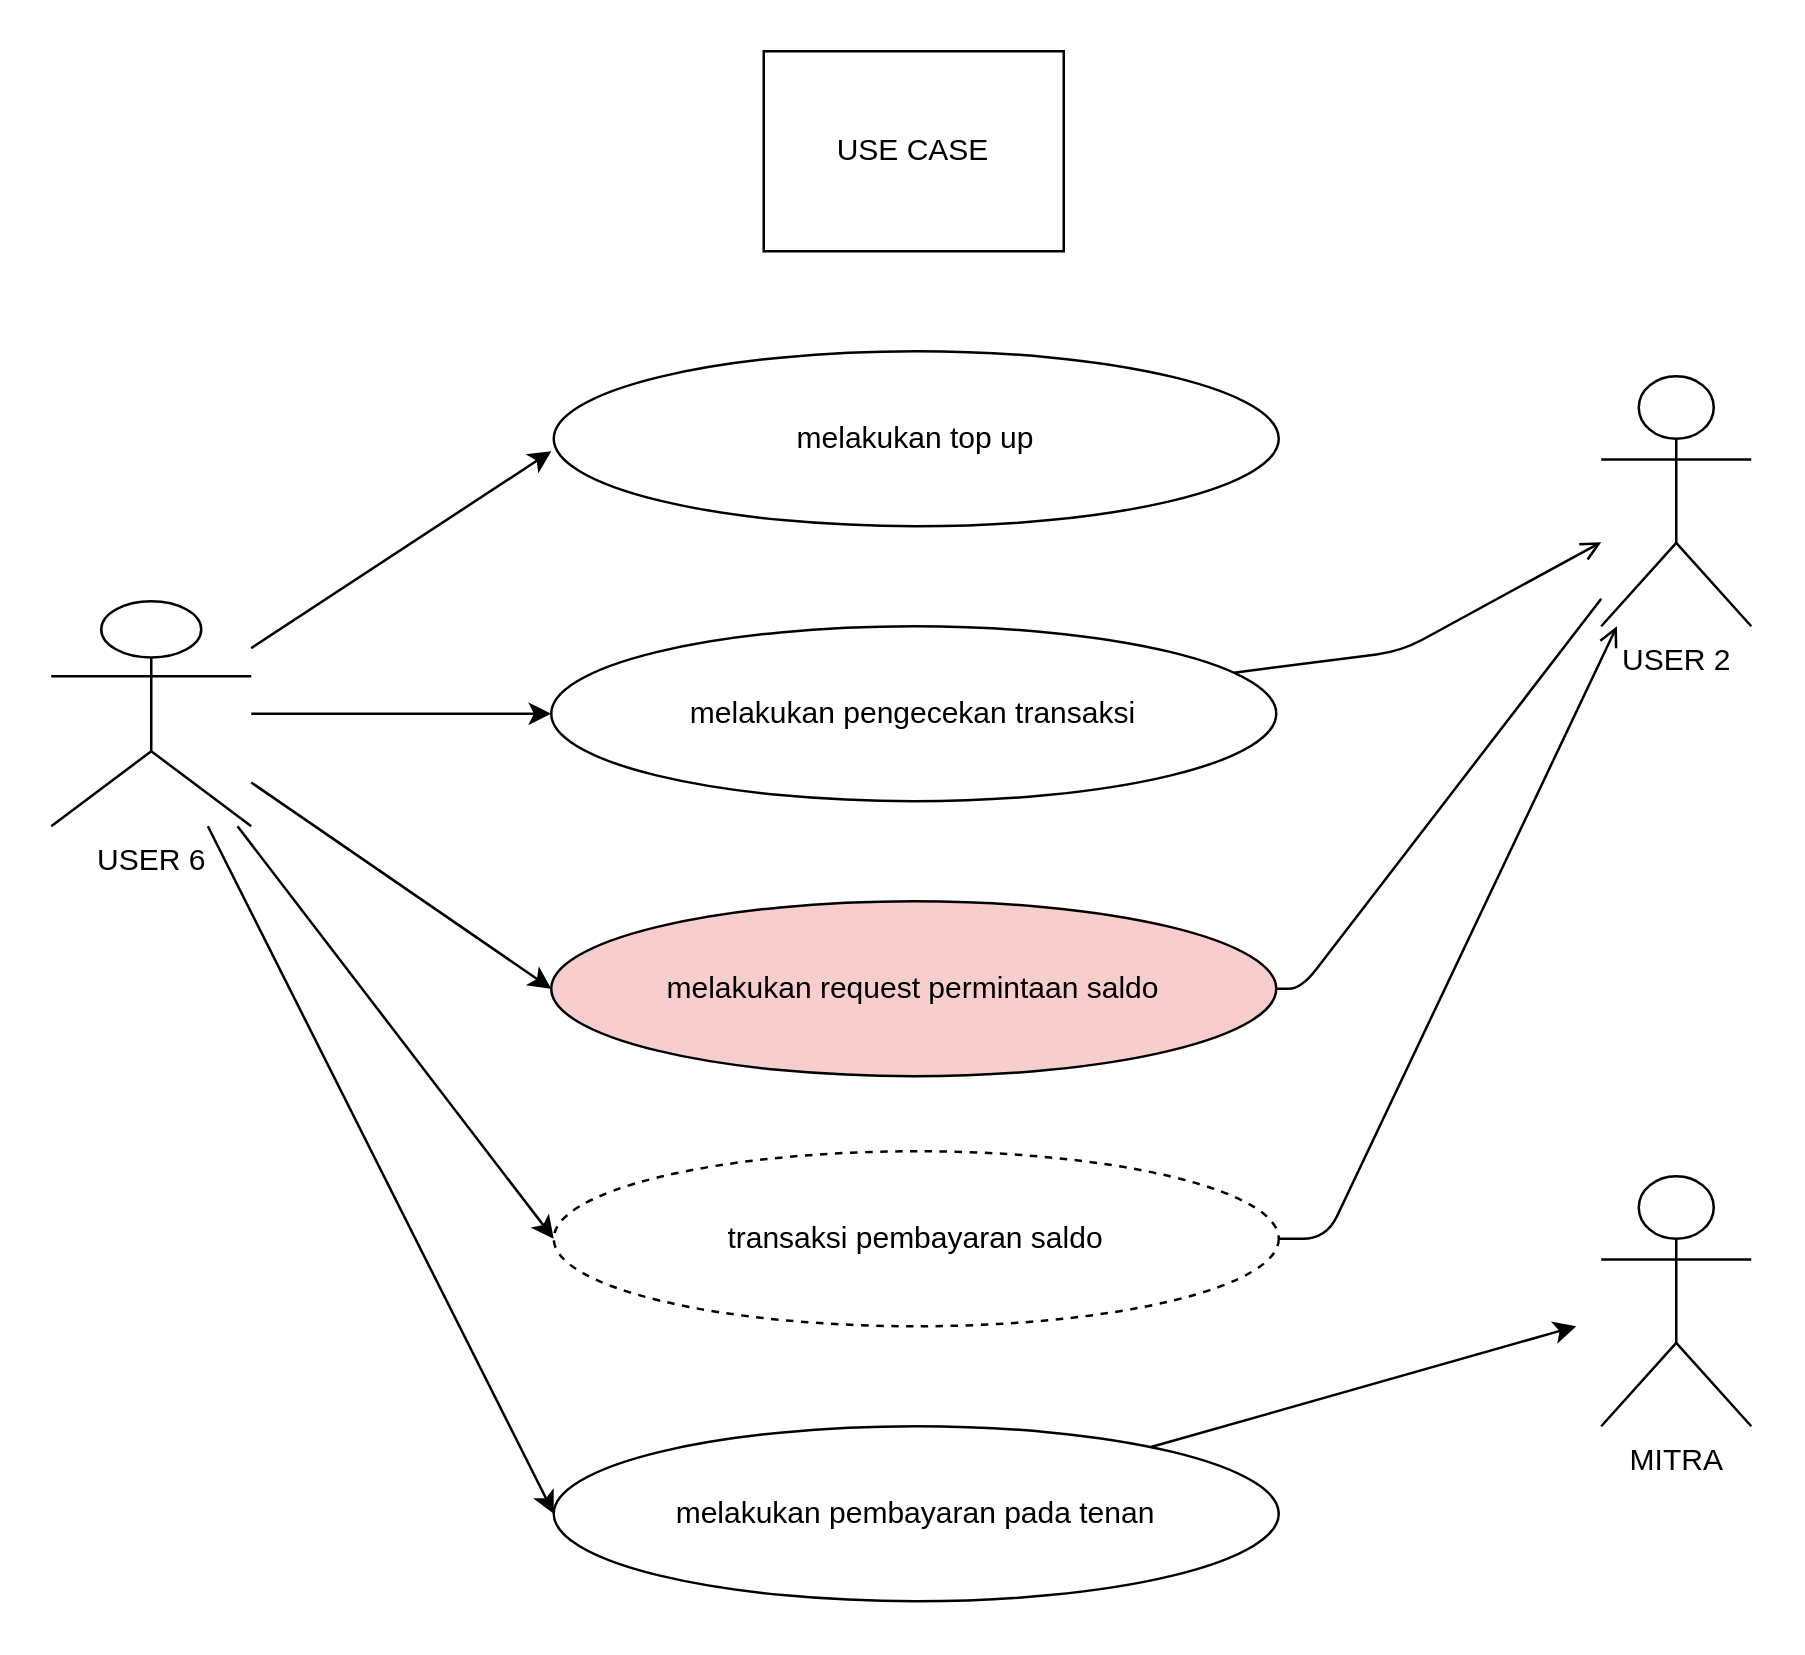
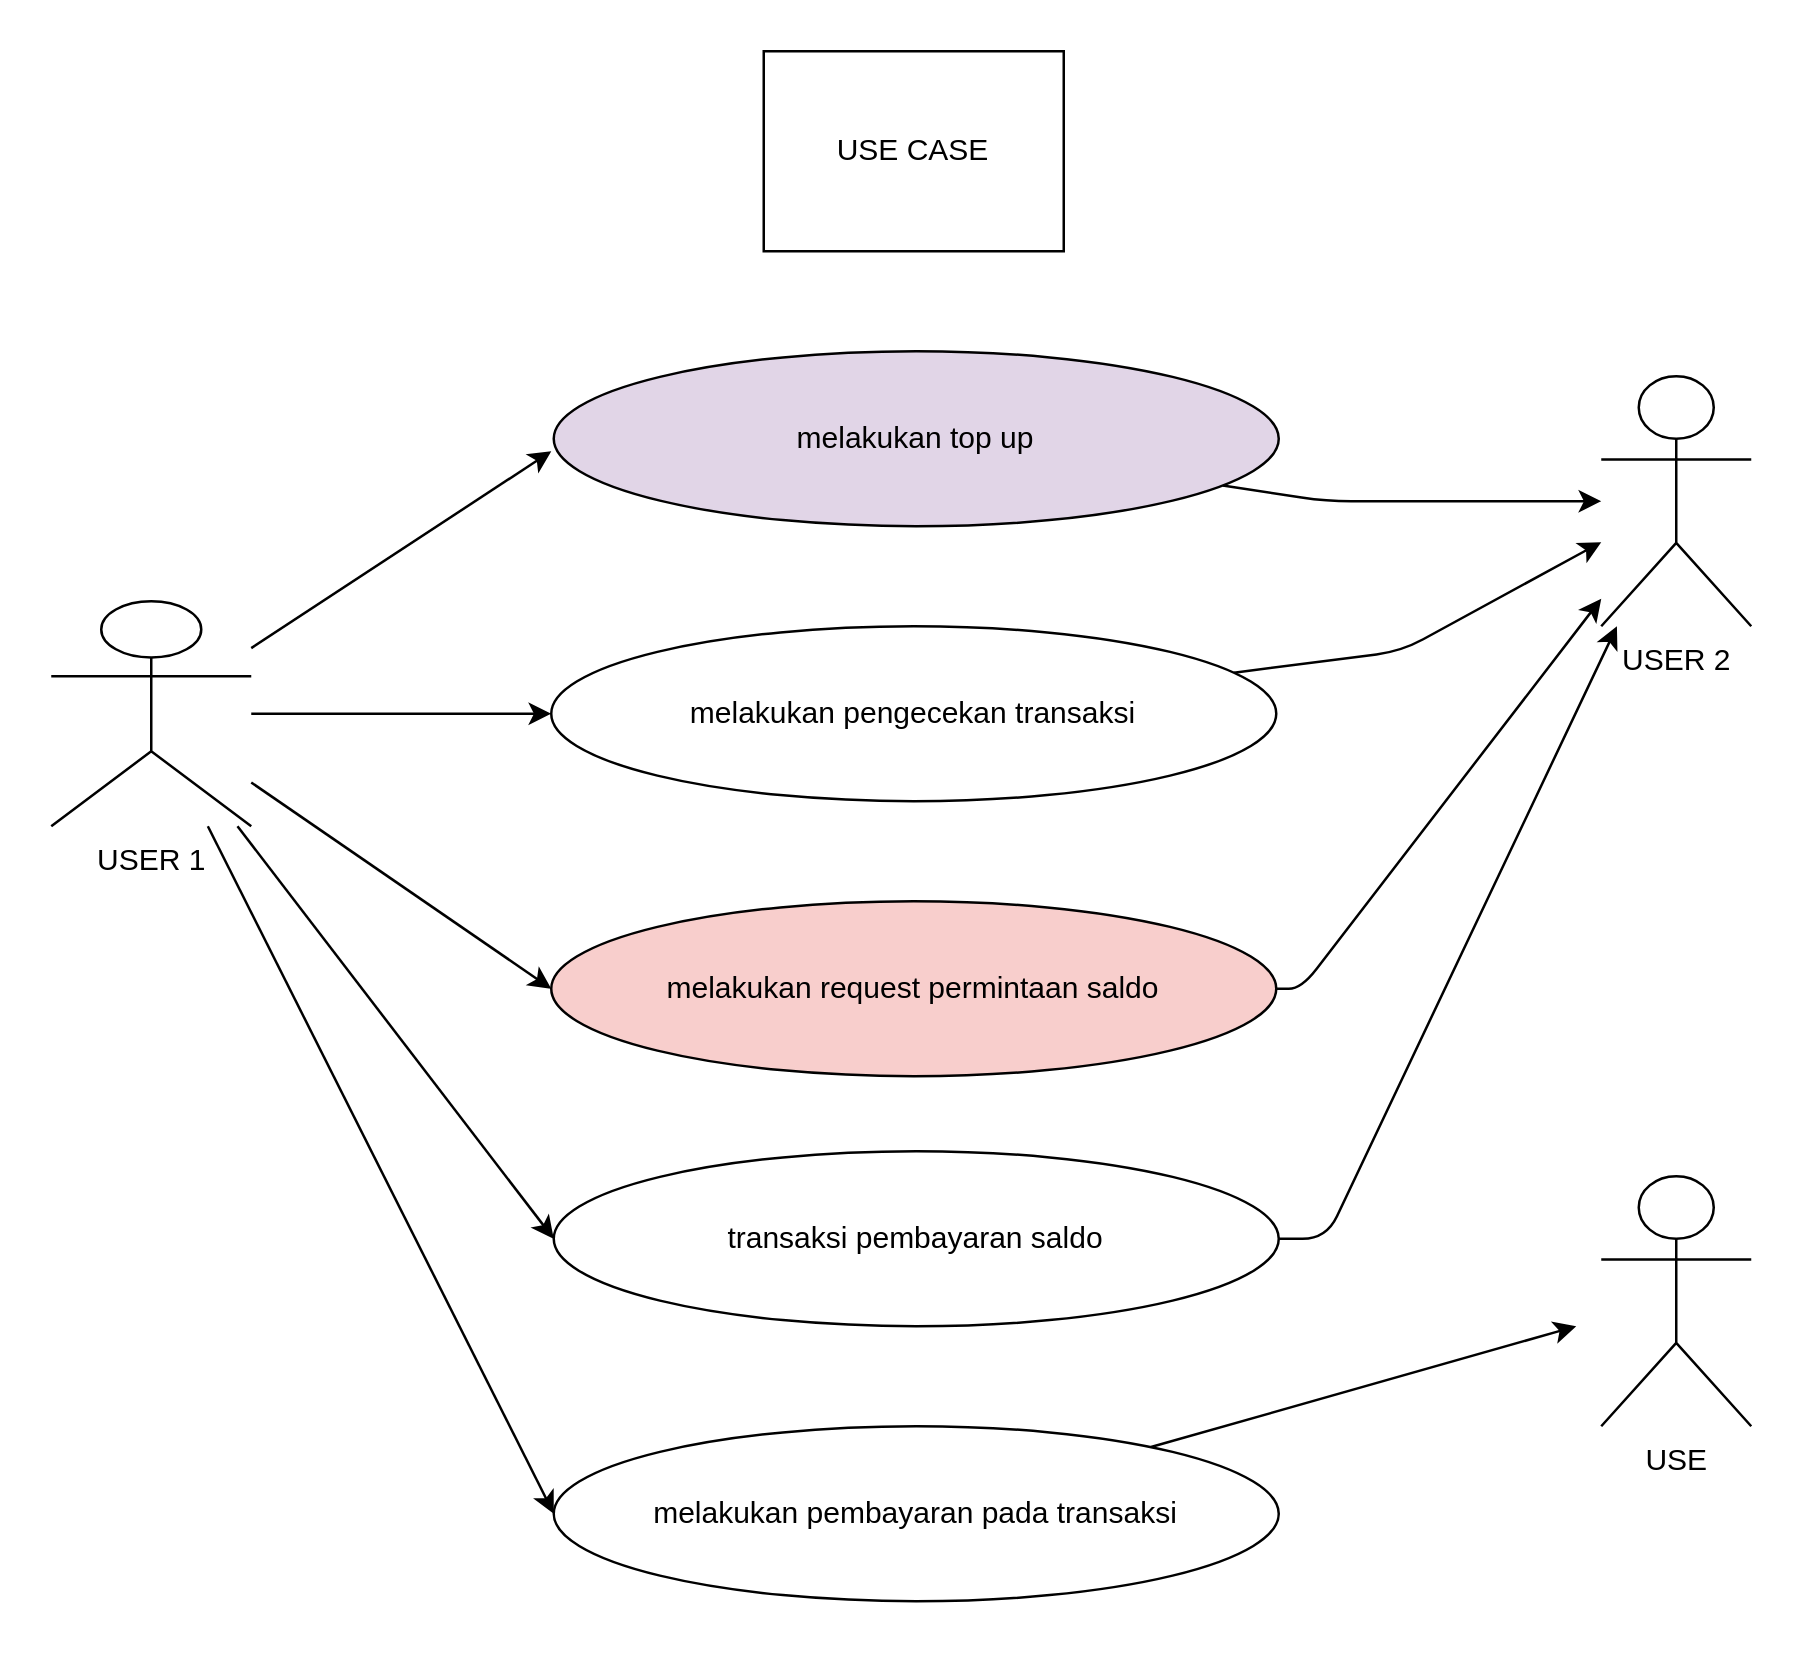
node "melakukan top up": fillcolor #ffffff -> #e1d5e7
edge "melakukan top up" -> "USER 2": added
edge "melakukan pengecekan transaksi" -> "USER 2": arrowhead open -> classic
edge "USER 2" -- "melakukan request permintaan saldo": arrowhead none -> classic
edge "transaksi pembayaran saldo" -> "USER 2": arrowhead open -> classic
node "USER 6": label "USER 6" -> "USER 1"
node "transaksi pembayaran saldo": style dashed -> solid
node "MITRA": label "MITRA" -> "USE"
node "melakukan pembayaran pada tenan": label "melakukan pembayaran pada tenan" -> "melakukan pembayaran pada transaksi"
